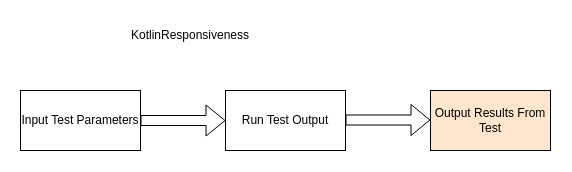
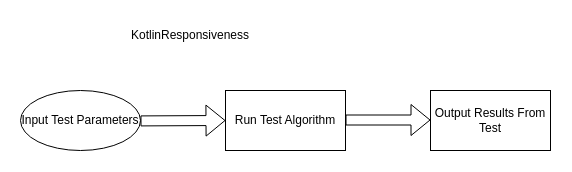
node "Input Test Parameters": shape rectangle -> ellipse
node "Run Test Output": label "Run Test Output" -> "Run Test Algorithm"
node "Output Results From Test": fillcolor #ffe6cc -> #ffffff
